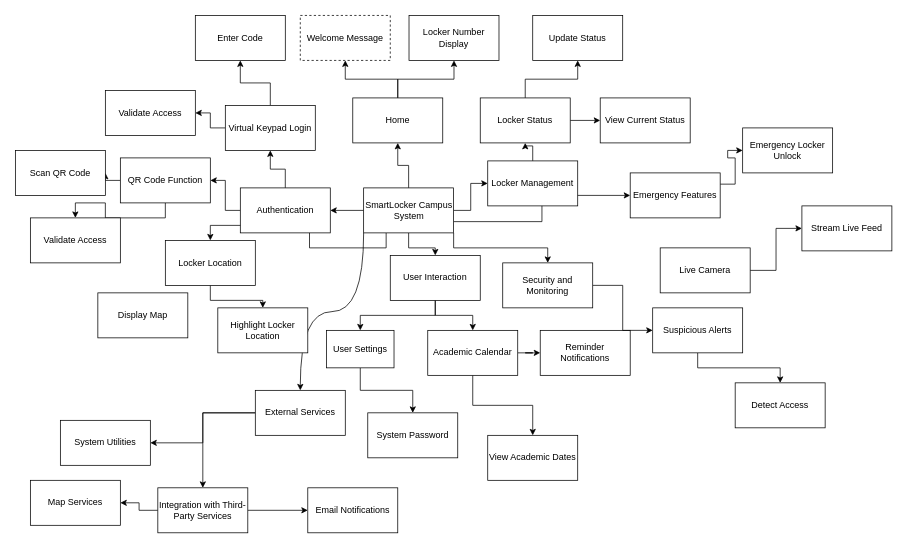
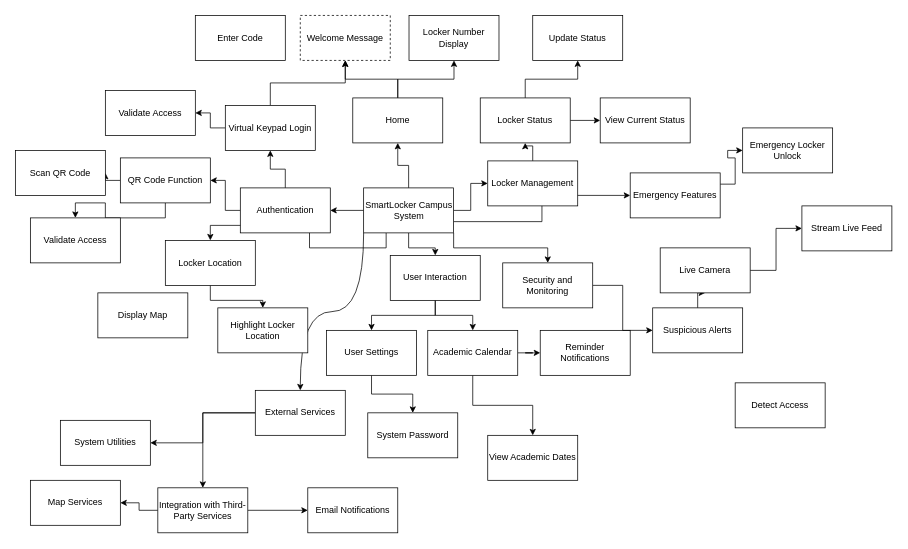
edge "Virtual Keypad Login" -> "Enter Code": now "Virtual Keypad Login" -> "Welcome Message"
node "User Settings": size 68x38 -> 90x45
edge "Suspicious Alerts" -> "Detect Access": now "Suspicious Alerts" -> "Live Camera"
